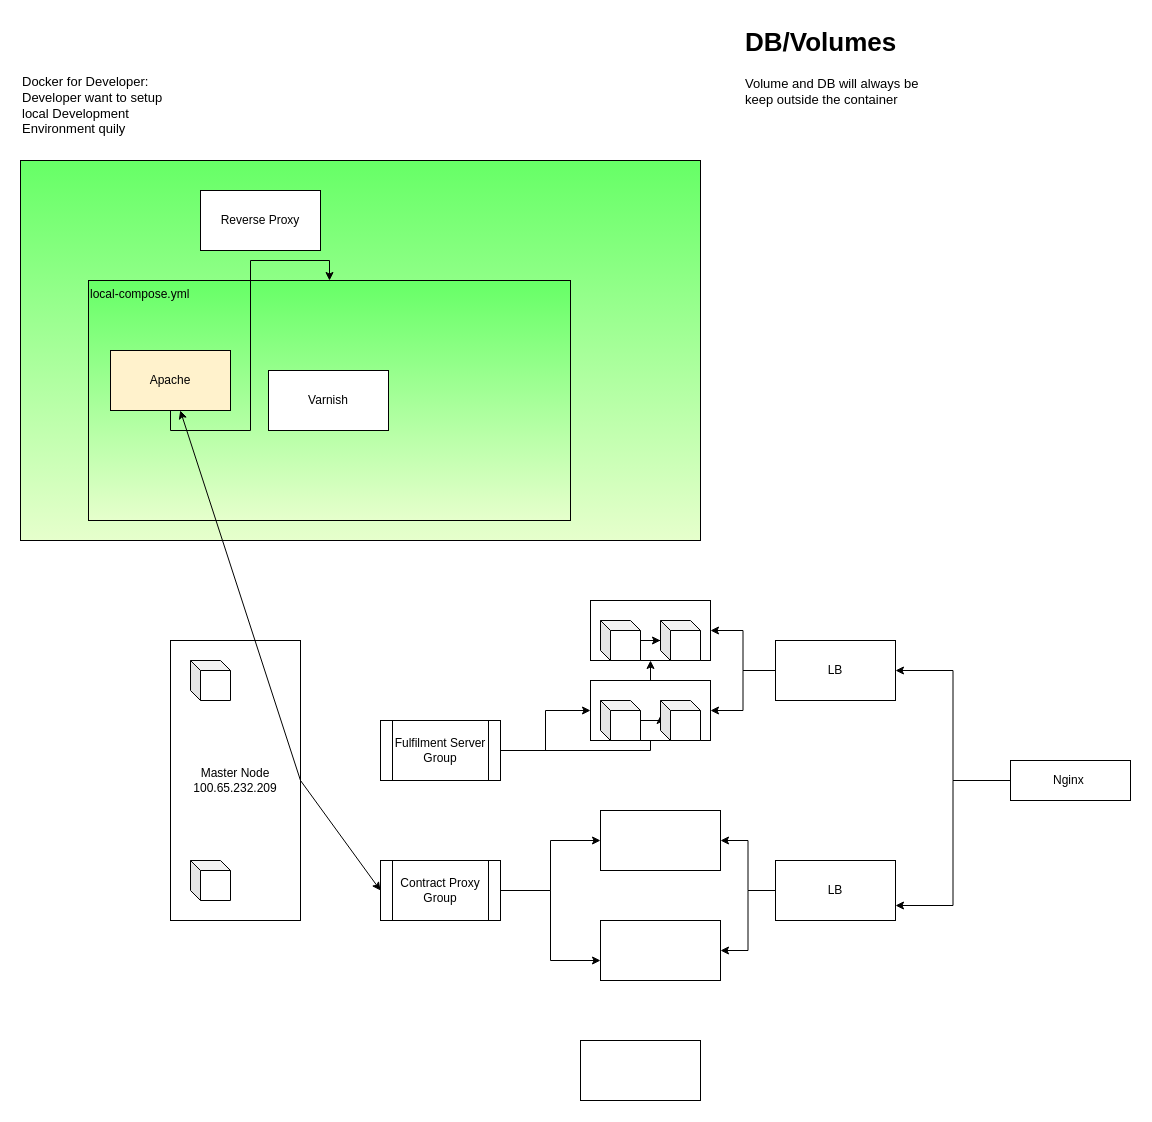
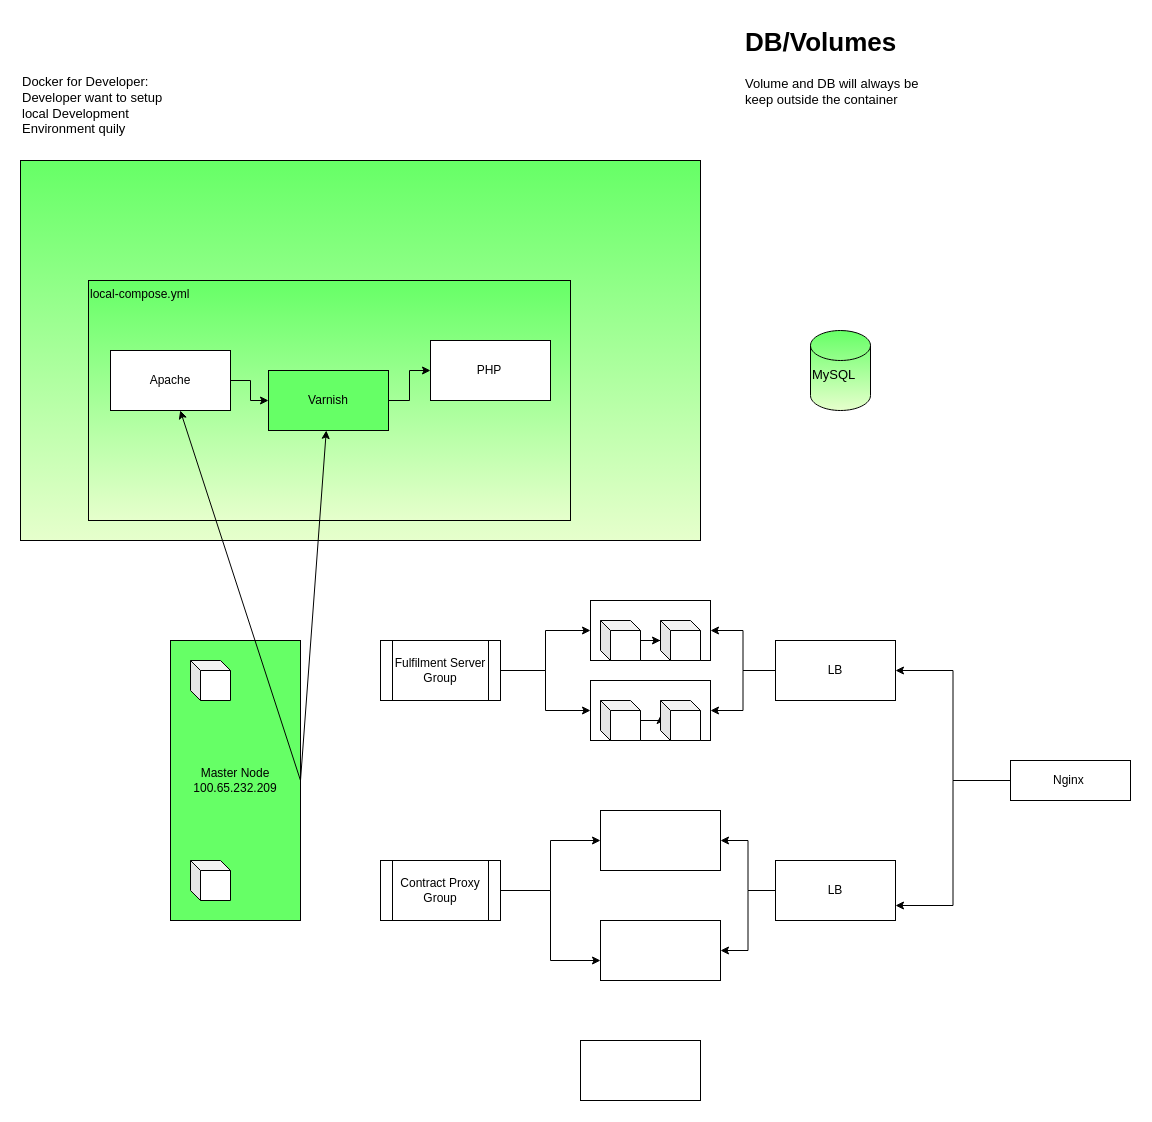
node "Reverse Proxy": removed
edge "Apache" -> "local-compose.yml": now "Apache" -> "Varnish"
node "PHP": added
node "MySQL": added
node "Apache": fillcolor #fff2cc -> #ffffff
edge "Varnish" -> "PHP": added
node "Varnish": fillcolor #ffffff -> #66ff66
node "Fulfilment Server Group": moved (441, 751) -> (441, 671)
node "Master Node 100.65.232.209": fillcolor #ffffff -> #66ff66
edge "Master Node 100.65.232.209" -> "Contract Proxy Group": now "Master Node 100.65.232.209" -> "Varnish"
